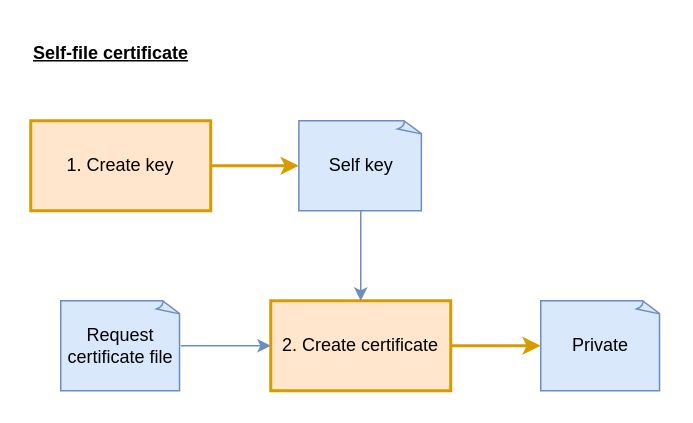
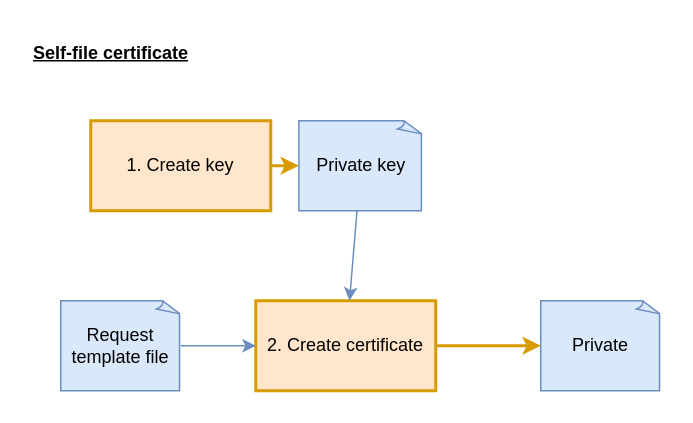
node "1. Create key": moved (121, 166) -> (181, 166)
node "Self key": label "Self key" -> "Private key"
node "Request certificate file": label "Request certificate file" -> "Request template file"
node "2. Create certificate": moved (361, 346) -> (346, 346)
